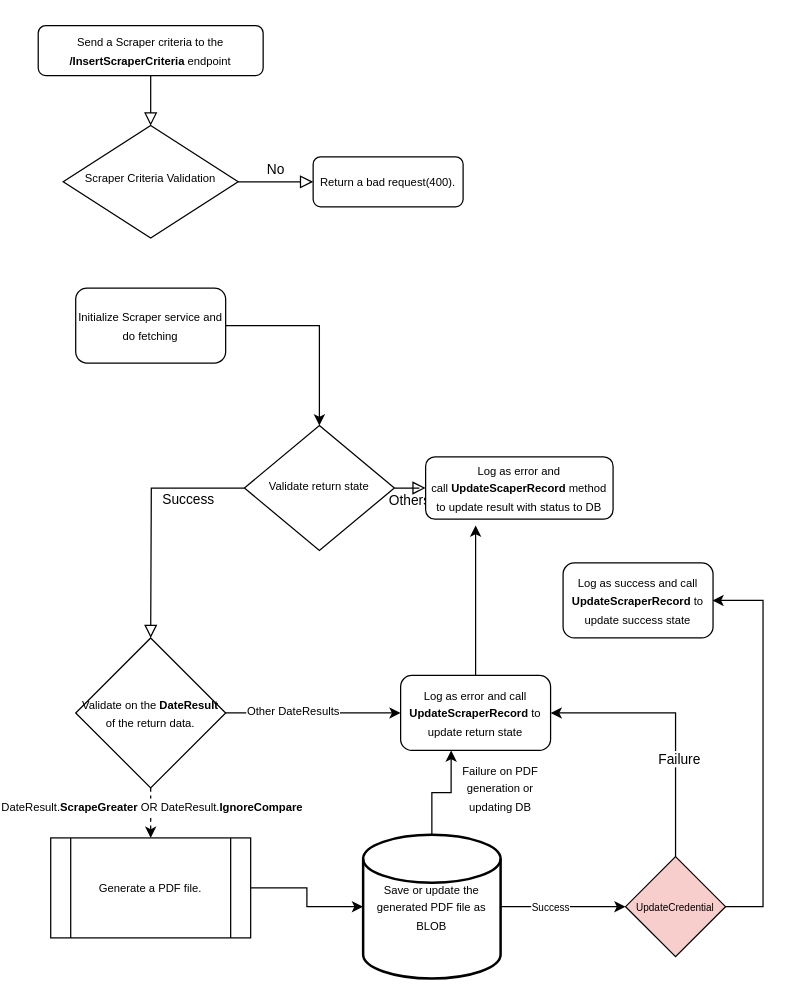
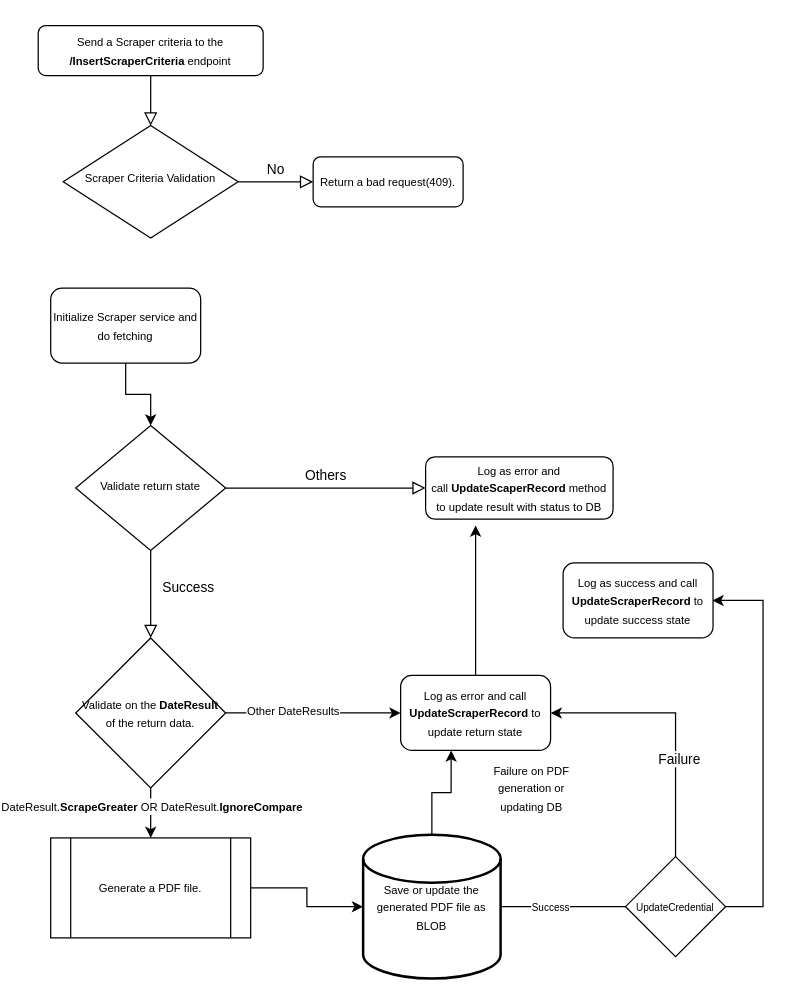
node "Return a bad request(400).": label "Return a bad request(400)." -> "Return a bad request(409)."
node "Initialize Scraper service and do fetching": moved (151, 326) -> (126, 326)
node "Validate return state": moved (319, 488) -> (151, 488)
node "Failure on PDF generation or updating DB": moved (501, 788) -> (532, 788)
edge "Validate on the DateResult of the return data." -> "Generate a PDF file.": style dashed -> solid
edge "Save or update the generated PDF file as BLOB" -> "UpdateCredential": arrowhead classic -> none
node "UpdateCredential": fillcolor #f8cecc -> #ffffff
